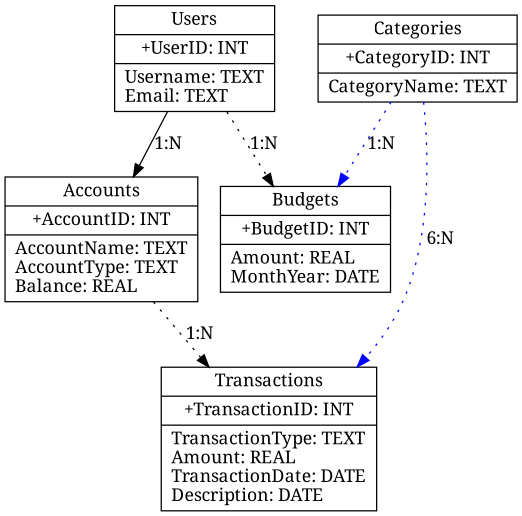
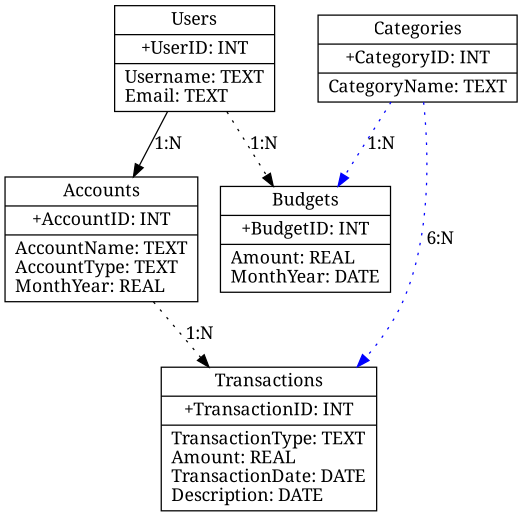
node "Accounts": text "Balance: REAL" -> "MonthYear: REAL"
